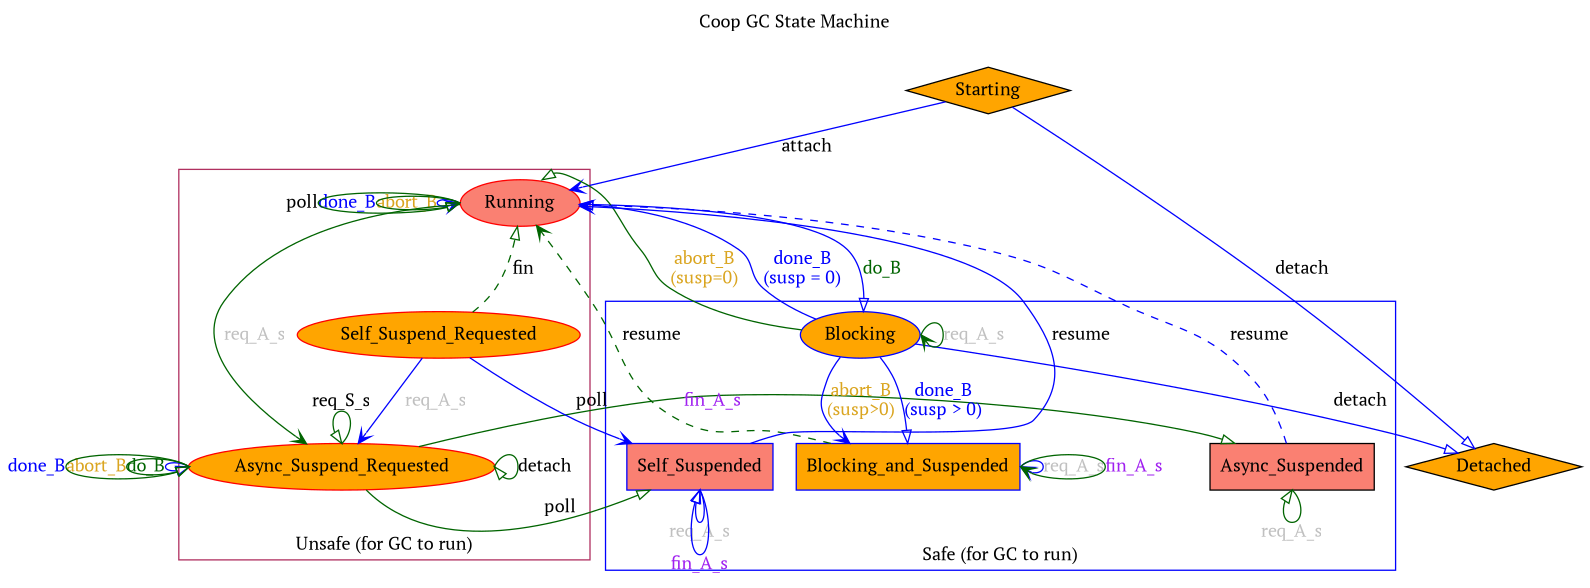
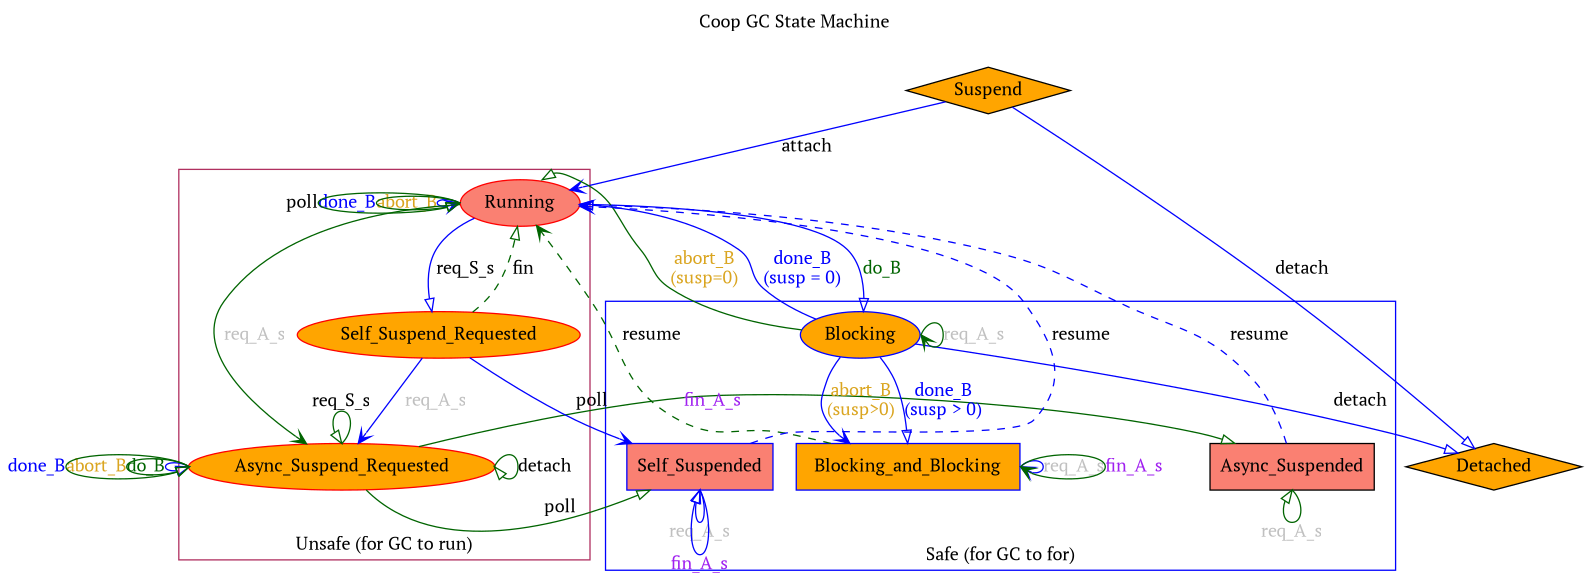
node "Starting": label "Starting" -> "Suspend"
edge "Running" -> "Self_Suspend_Requested": added, label "req_S_s"
edge "Self_Suspended" -> "Running": style solid -> dashed
node "Blocking_and_Suspended": label "Blocking_and_Suspended" -> "Blocking_and_Blocking"
cluster "Safe (for GC to run)": label "Safe (for GC to run)" -> "Safe (for GC to for)"
